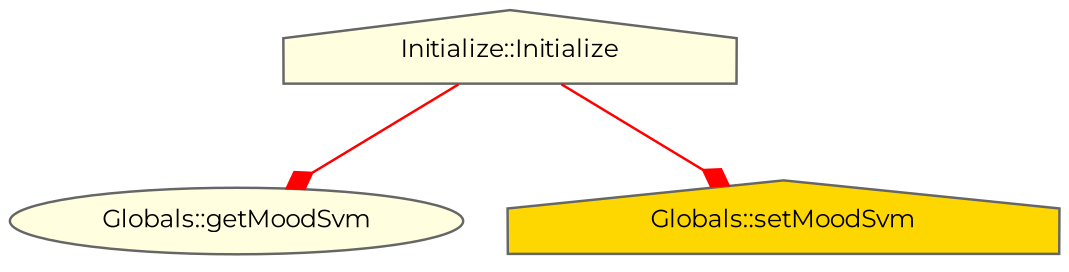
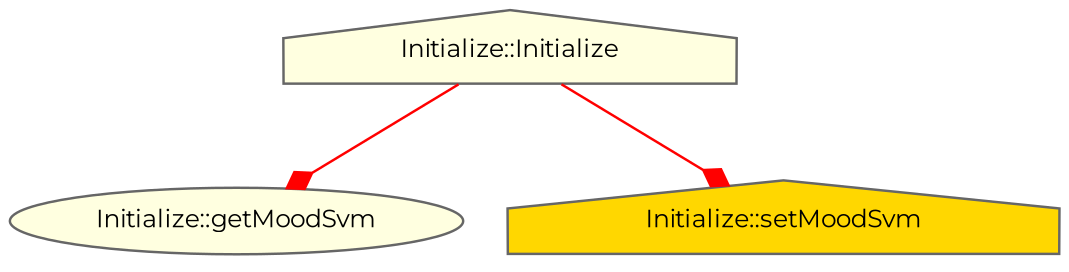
node "Globals::getMoodSvm": label "Globals::getMoodSvm" -> "Initialize::getMoodSvm"
node "Globals::setMoodSvm": label "Globals::setMoodSvm" -> "Initialize::setMoodSvm"
